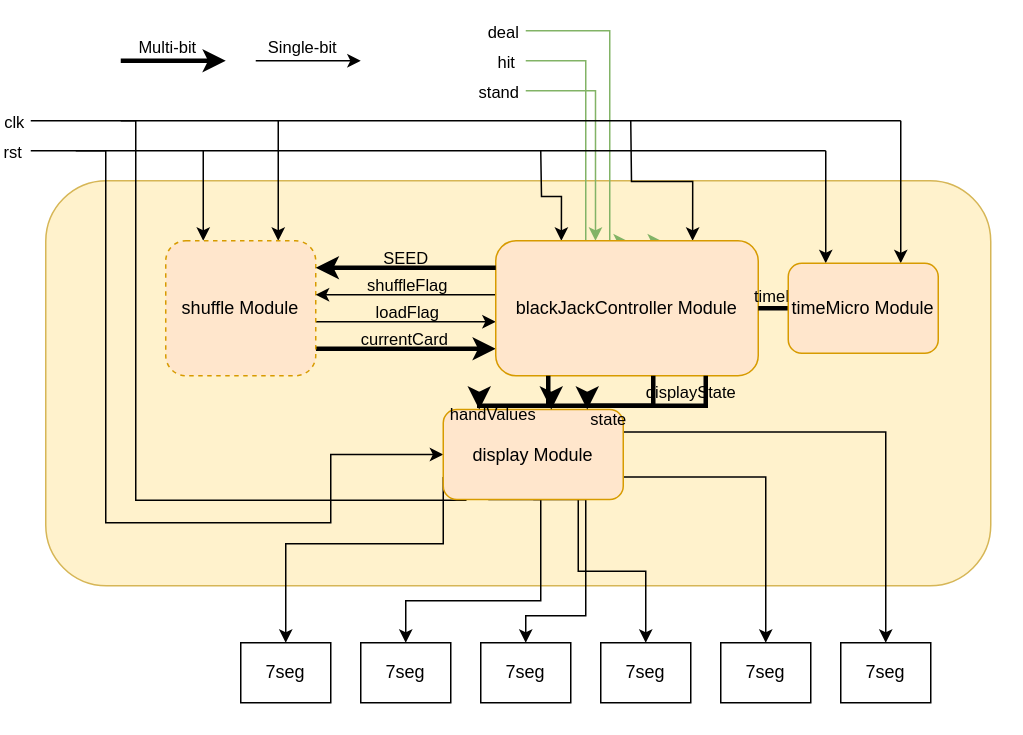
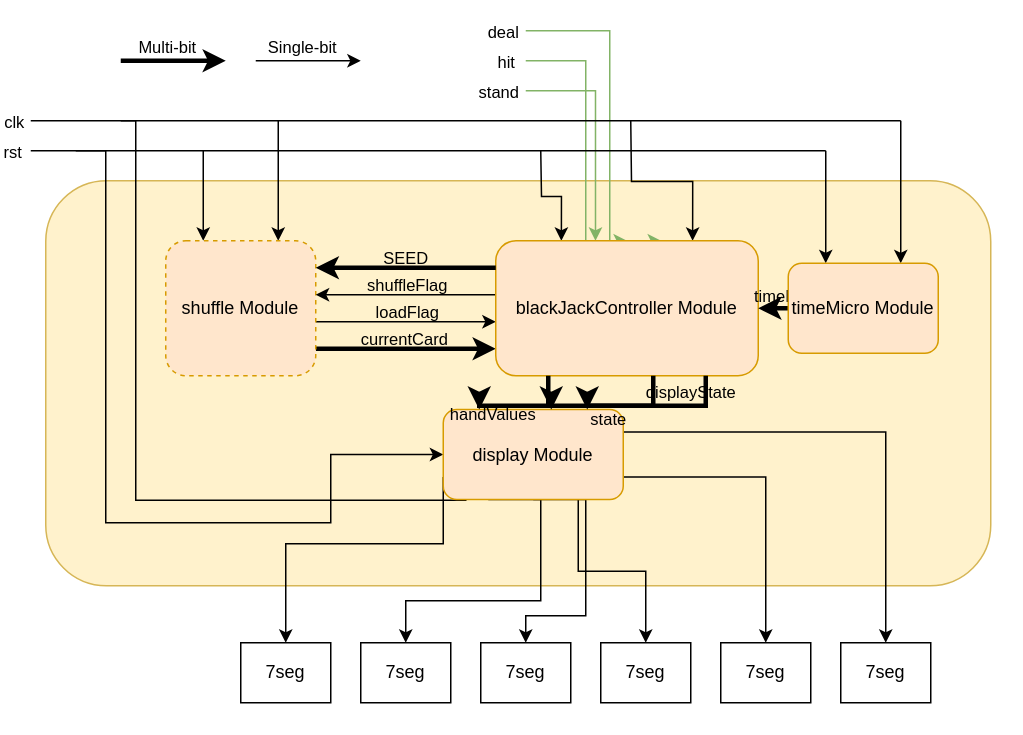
edge "blackJackController Module" -- "timeMicro Module": arrowhead none -> classic
